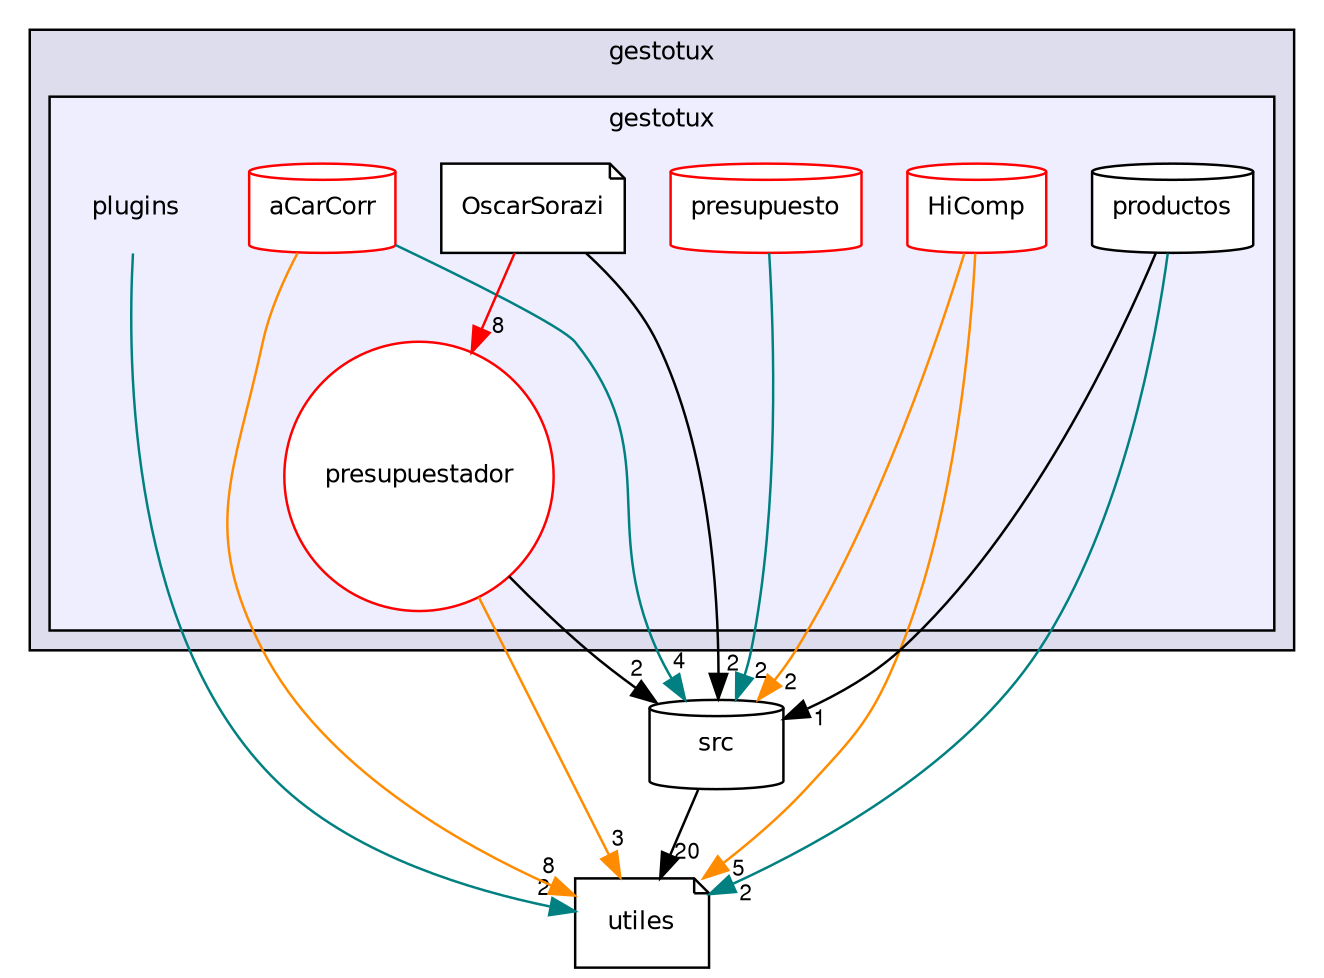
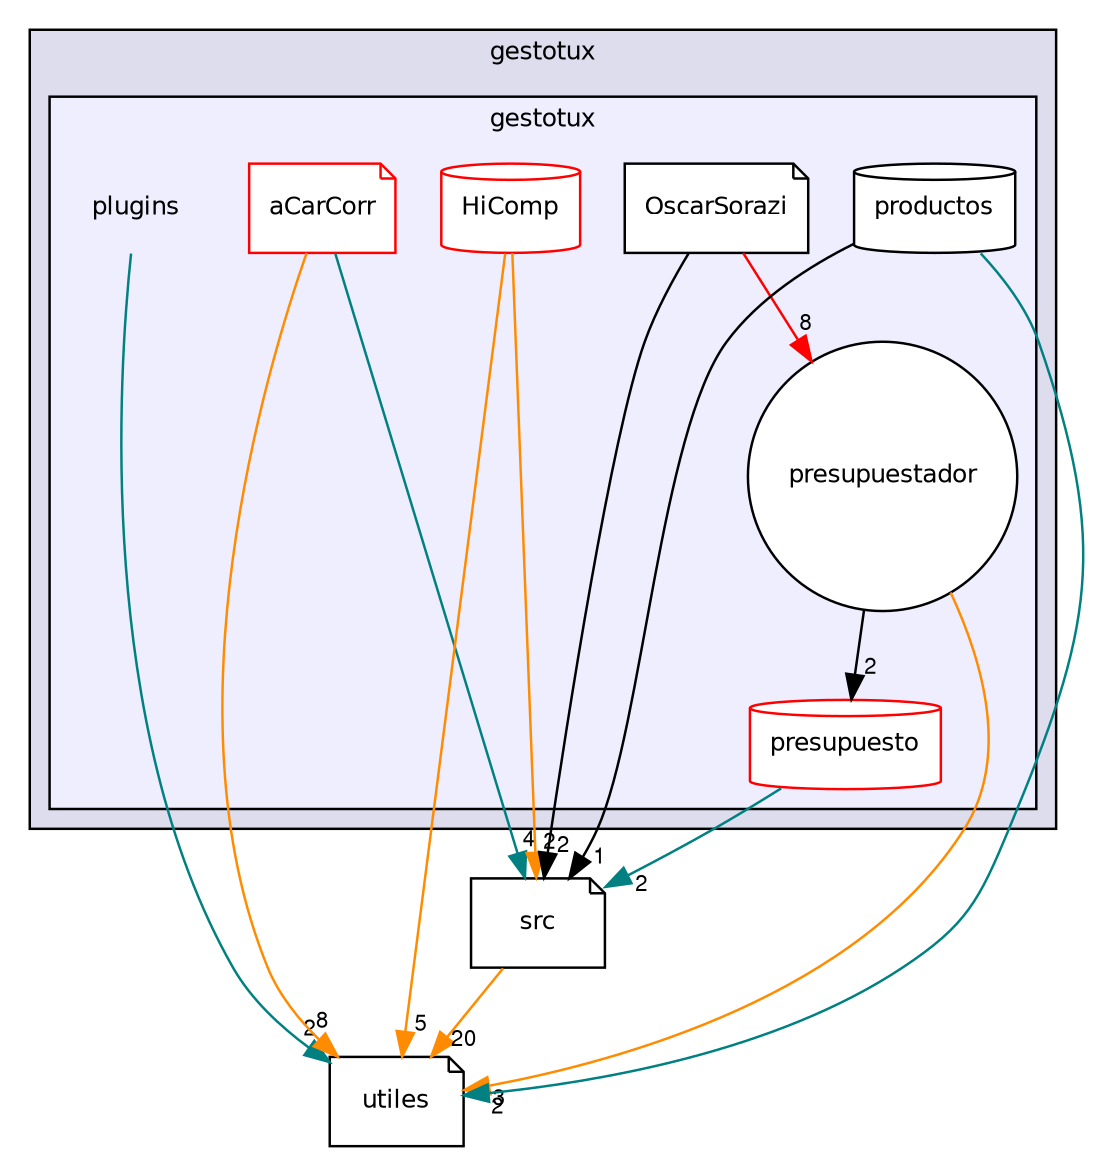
node "aCarCorr": shape cylinder -> note
node "presupuestador": color red -> black
edge "presupuestador" -> "src": now "presupuestador" -> "presupuesto"
node "src": shape cylinder -> note
edge "src" -> "utiles": color black -> darkorange
